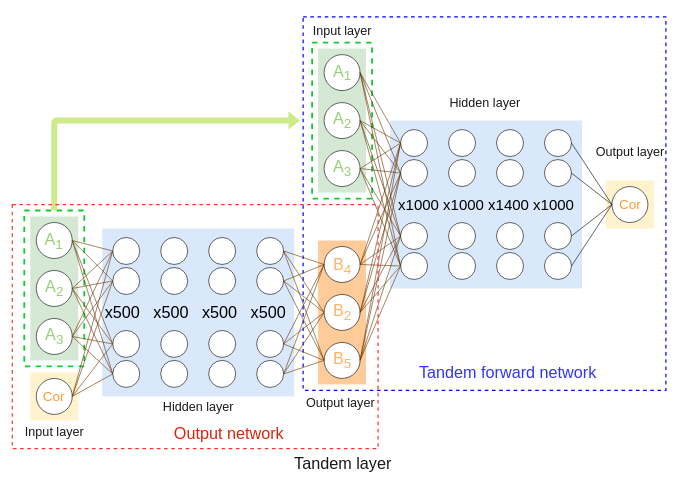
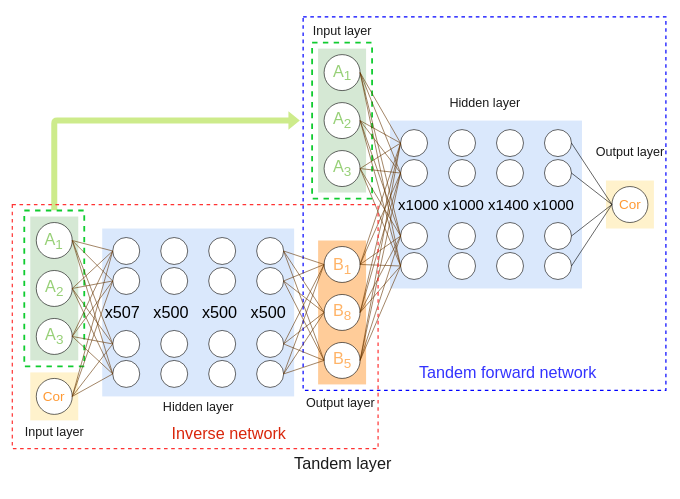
node "B4": label "B4" -> "B1"
node "x500 x500 x500 x500": label "x500 x500 x500 x500" -> "x507 x500 x500 x500"
node "B2": label "B2" -> "B8"
node "Output network": label "Output network" -> "Inverse network"
